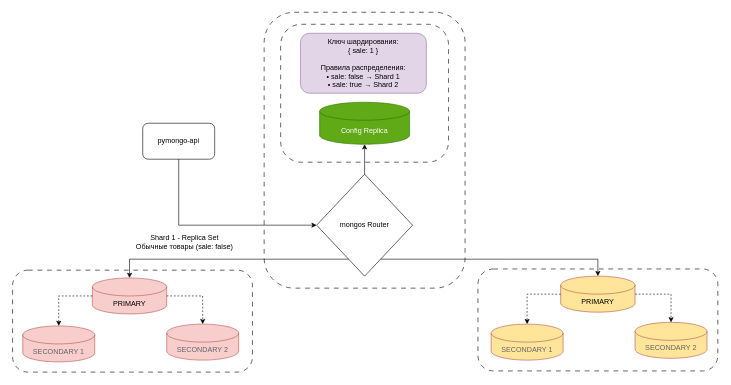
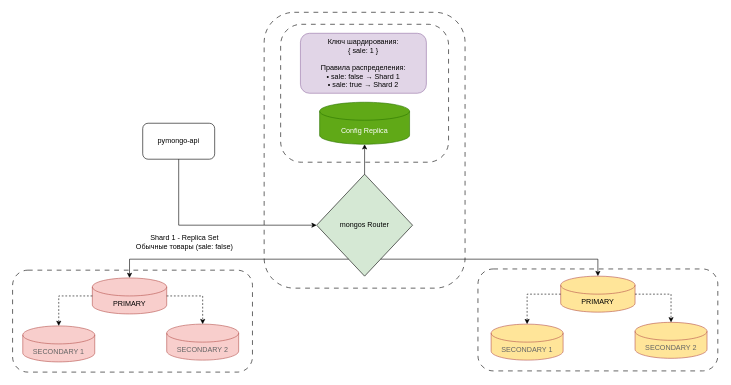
node "mongos Router": fillcolor #ffffff -> #d5e8d4
